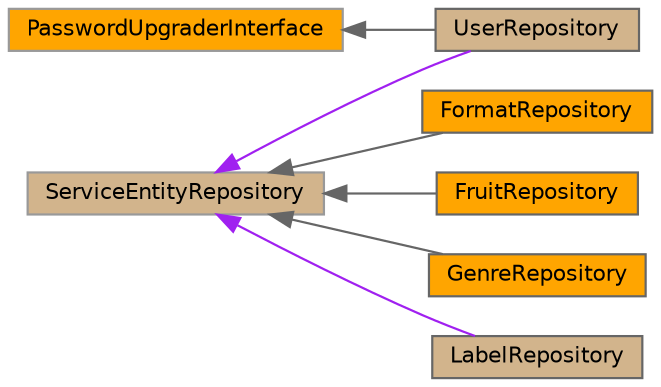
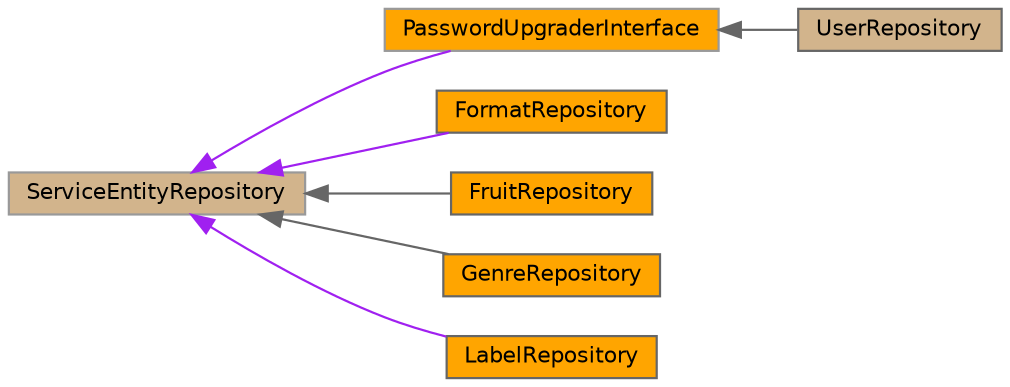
edge "UserRepository" -> "ServiceEntityRepository": now "PasswordUpgraderInterface" -> "ServiceEntityRepository"
edge "FormatRepository" -> "ServiceEntityRepository": color gray40 -> purple
node "LabelRepository": fillcolor tan -> orange
